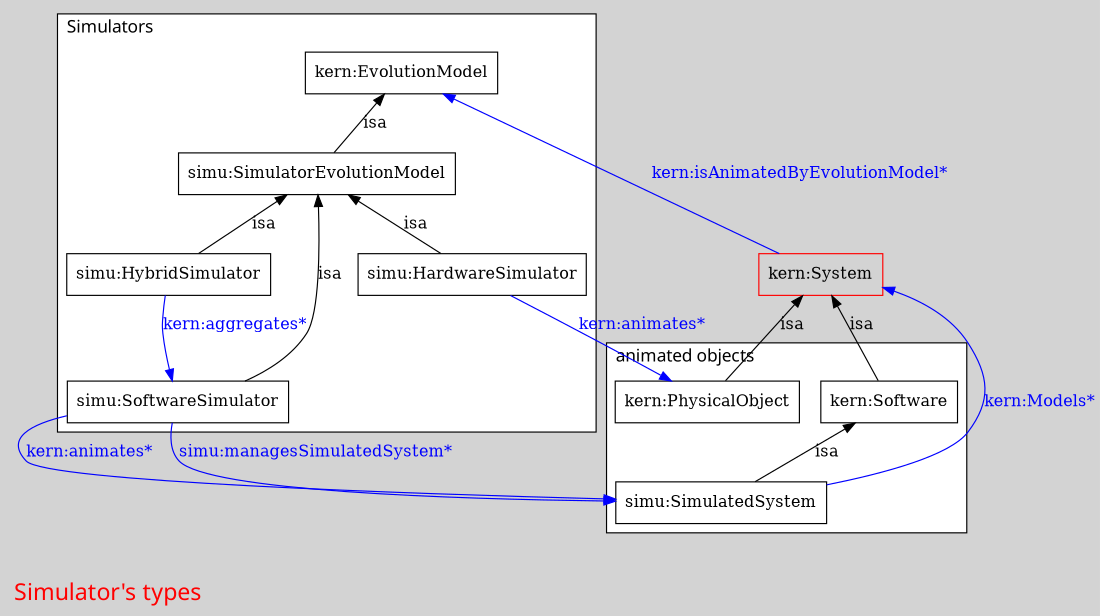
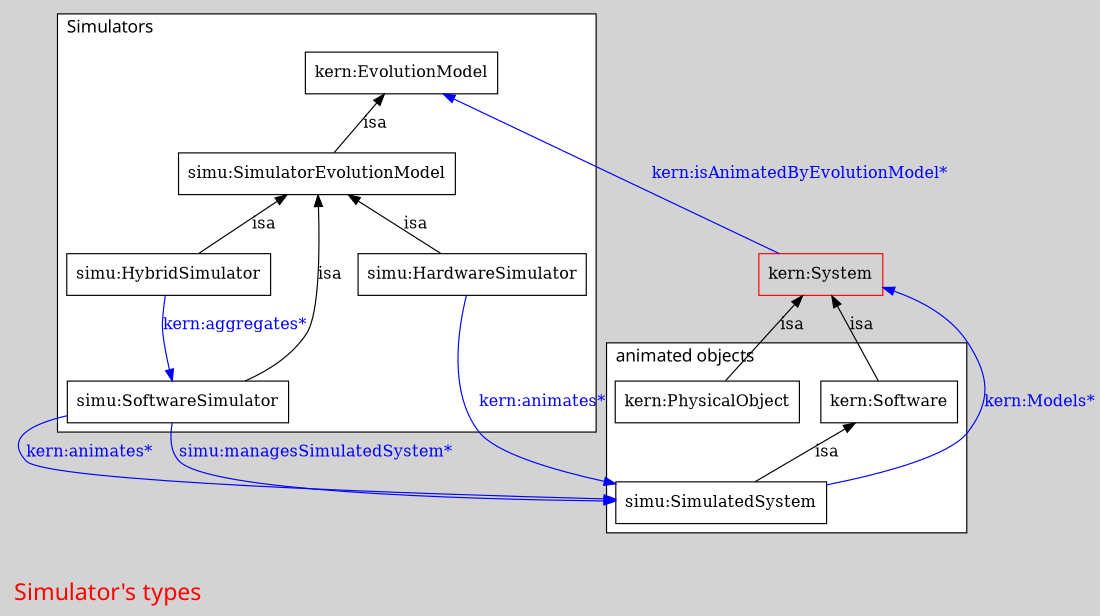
edge "simu:HardwareSimulator" -> "kern:PhysicalObject": now "simu:HardwareSimulator" -> "simu:SimulatedSystem"
